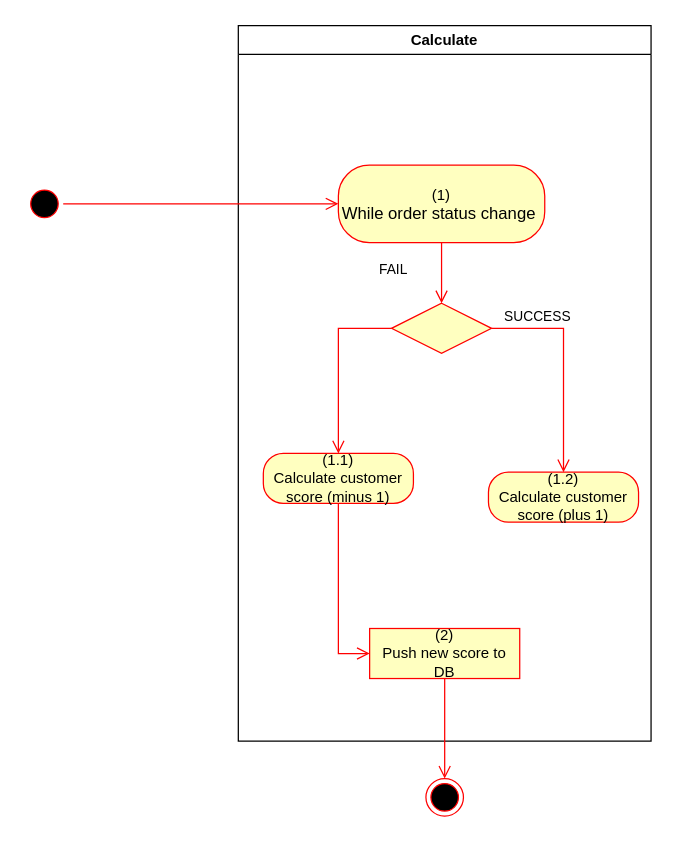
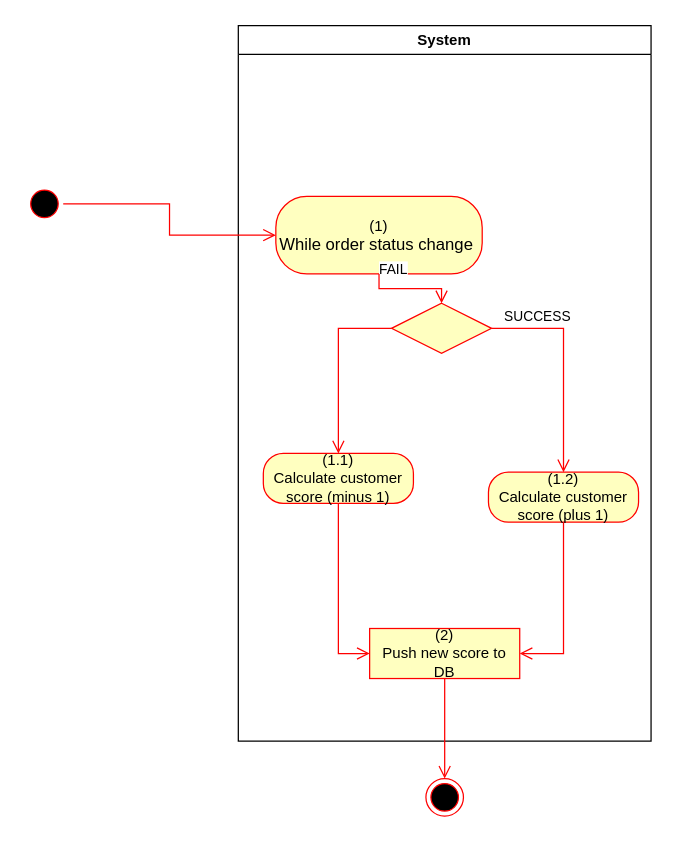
node "Calculate": label "Calculate" -> "System"
node "(1) While order status change": moved (441, 204) -> (379, 235)
edge "(1.2) Calculate customer score (plus 1)" -> "(2) Push new score to DB": added
